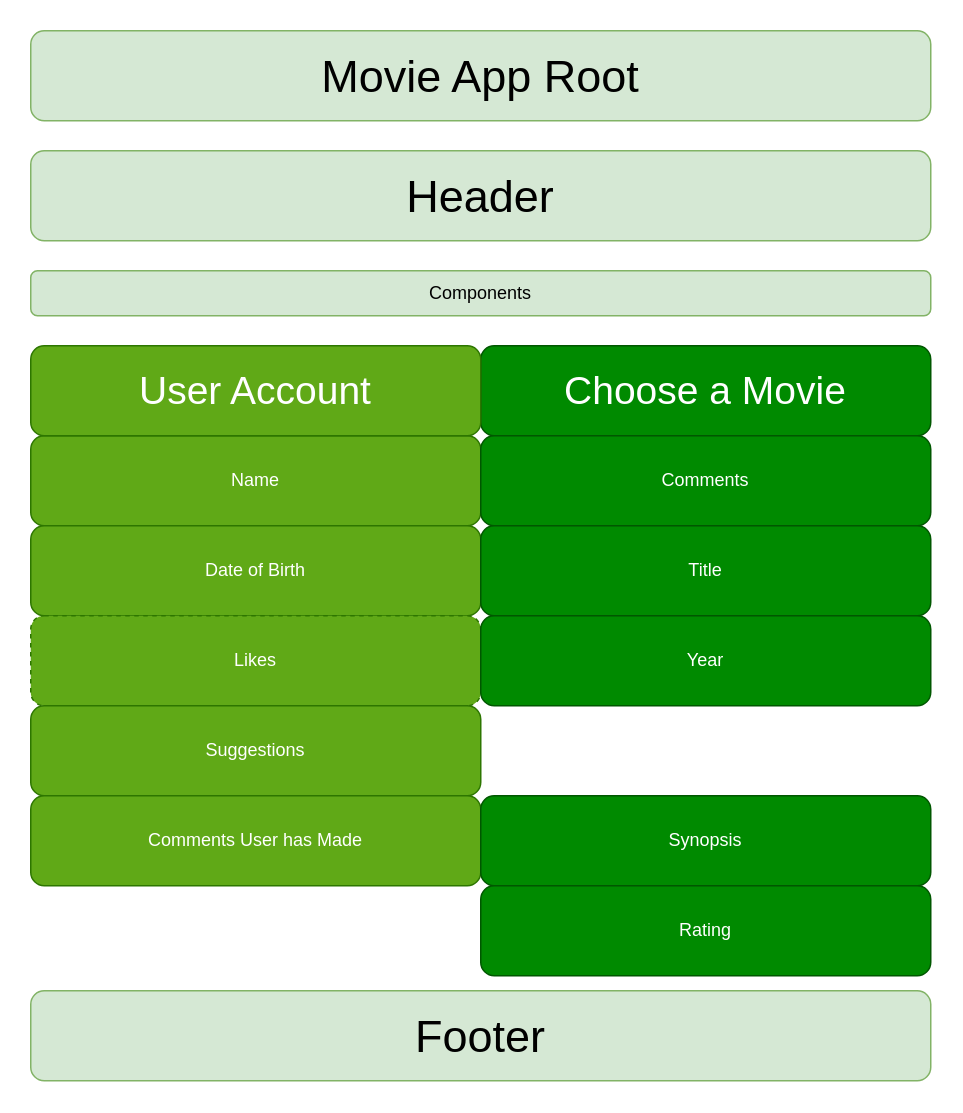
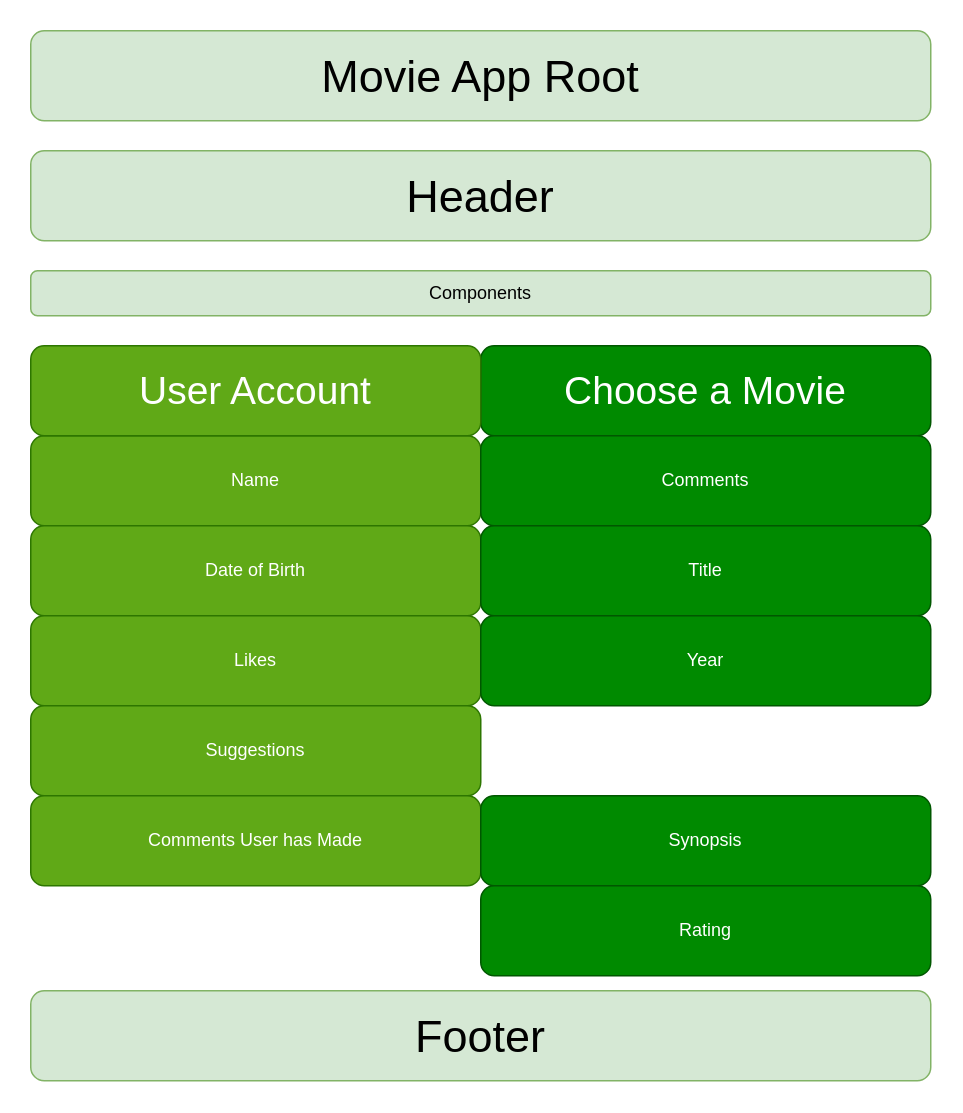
node "Likes": style dashed -> solid
